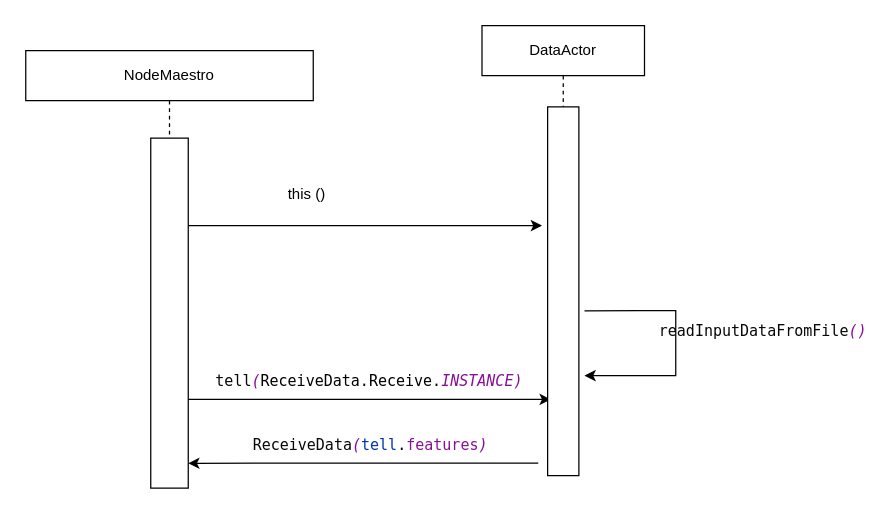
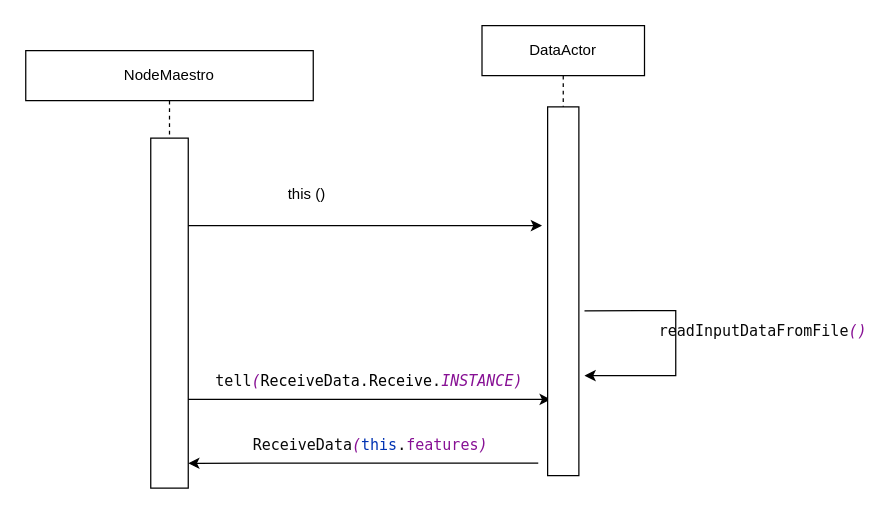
node "ReceiveData(tell.features)": label "ReceiveData(tell.features)" -> "ReceiveData(this.features)"
